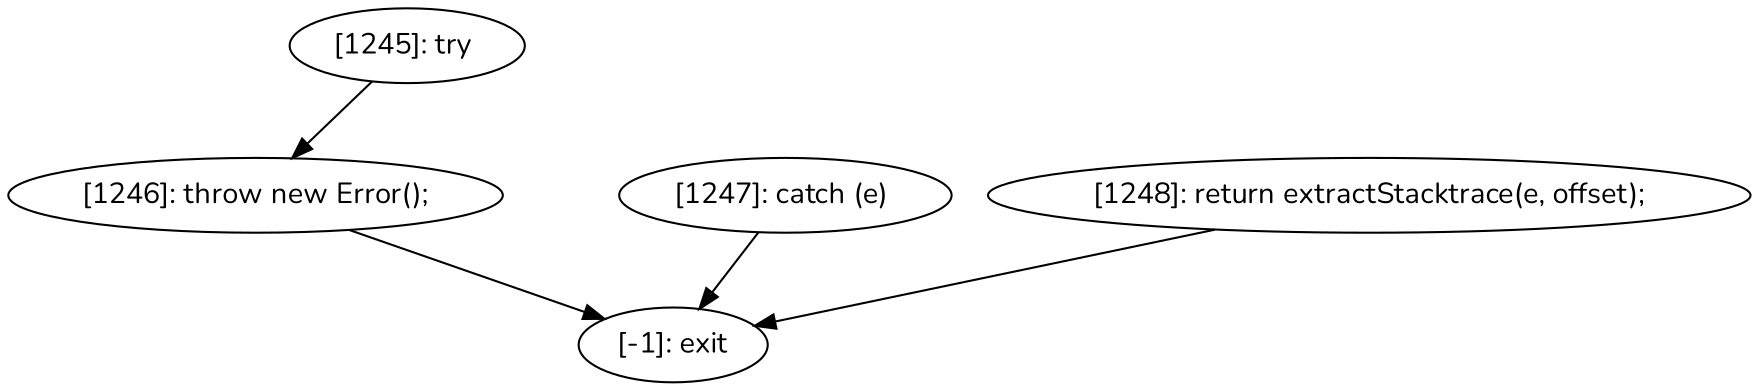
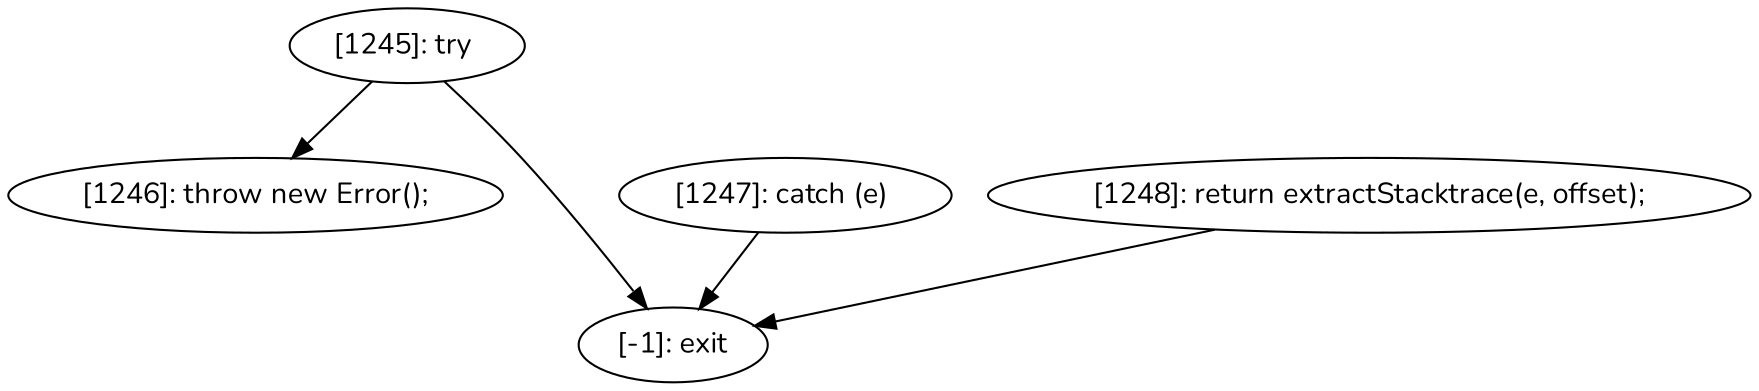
edge "[1246]: throw new Error();" -> "[-1]: exit": now "[1245]: try" -> "[-1]: exit"
